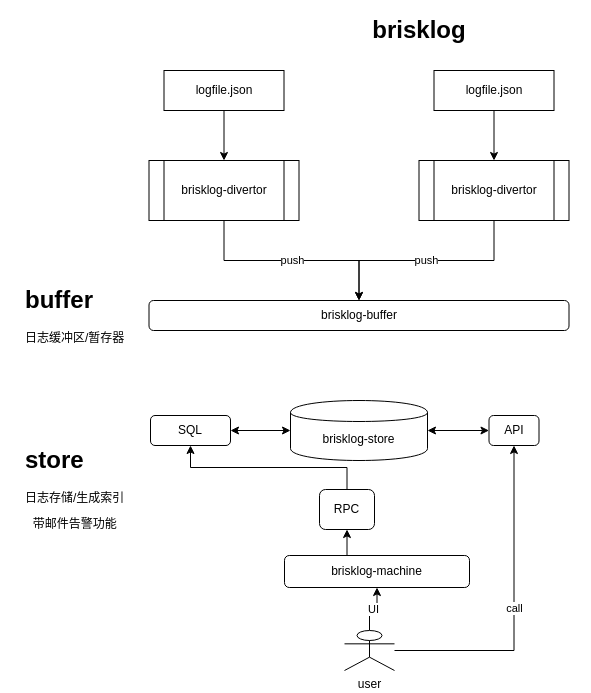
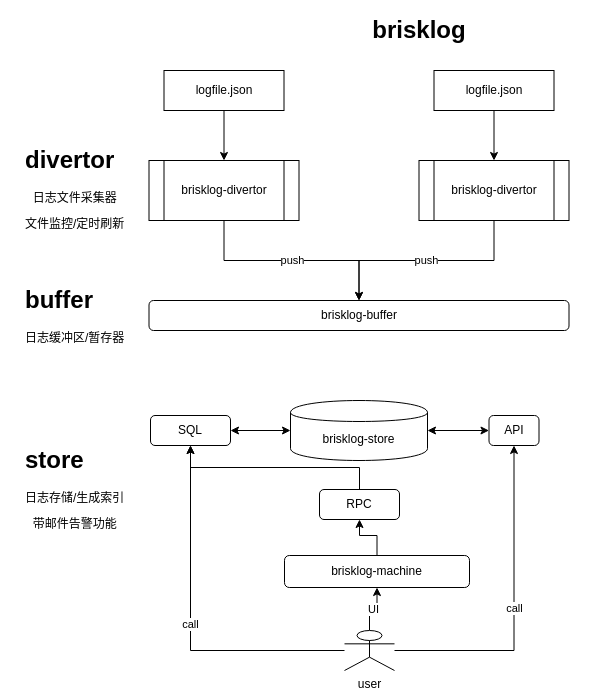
node "divertor日志文件采集器 文件监控/定时刷新": added
node "RPC": size 55x40 -> 80x30
edge "user" -> "SQL": added, label "call"
